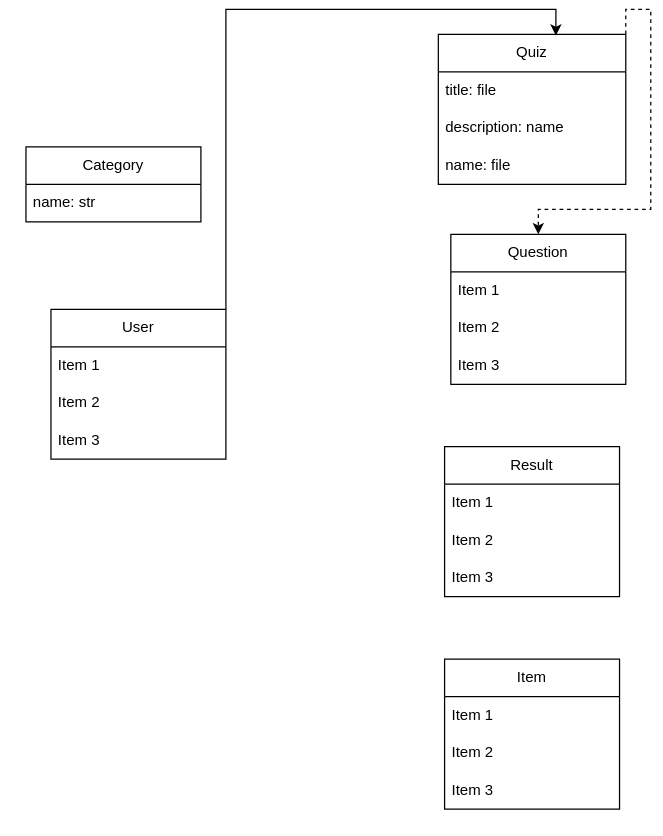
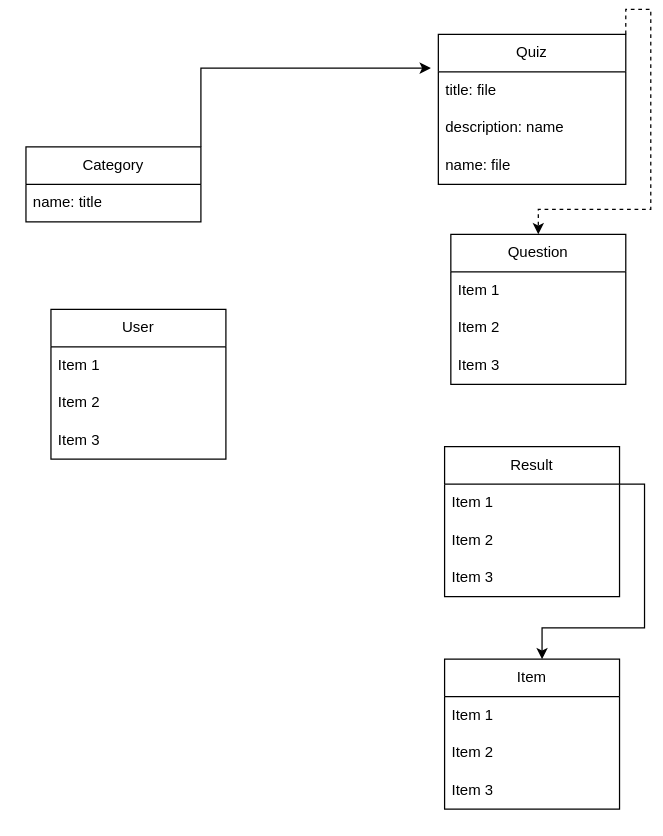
edge "User" -> "Quiz": removed
edge "Category" -> "title: file": added
node "name: str": label "name: str" -> "name: title"
edge "Result" -> "Item": added
